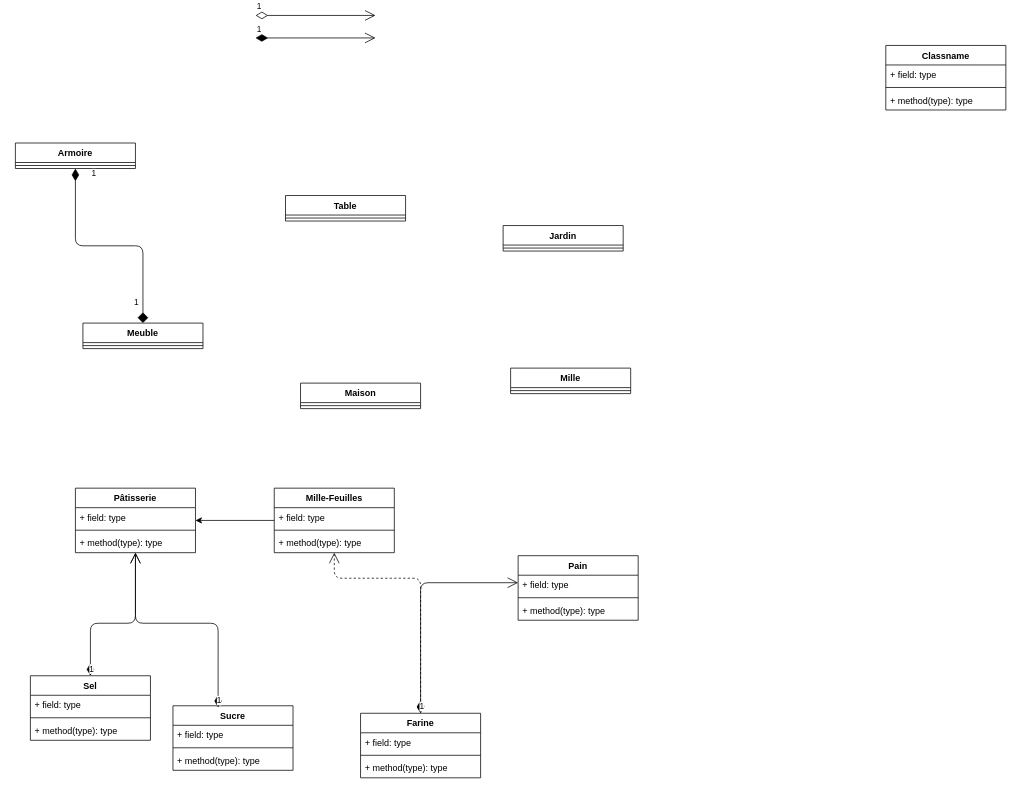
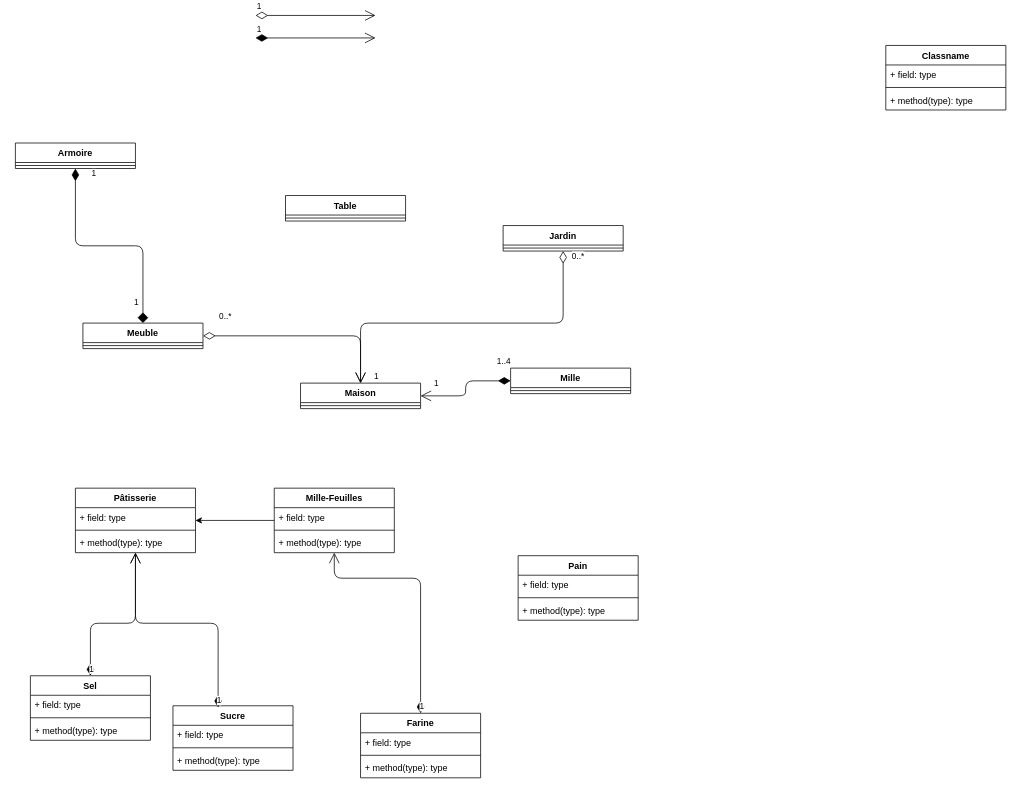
edge "Jardin" -- "Maison": added, labels "0..*", "1"
edge "Meuble" -- "Maison": added, label "0..*"
edge "Mille" -- "Maison": added, labels "1..4", "1"
edge "Mille-Feuilles" -- "Farine": style dashed -> solid
edge "Pain" -- "Farine": removed, label "1"
